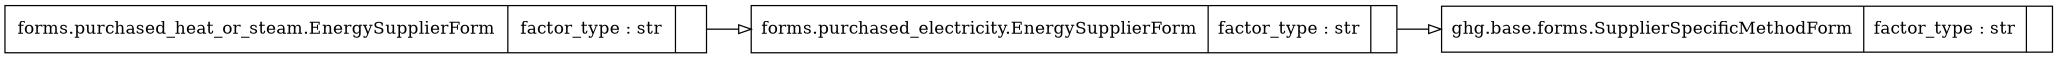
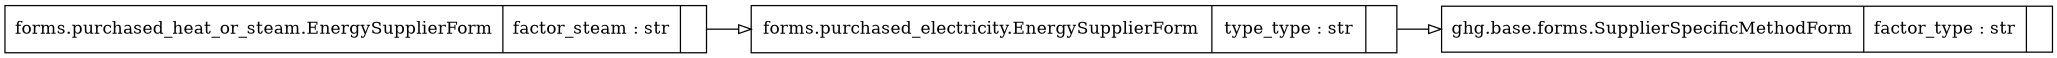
node "forms.purchased_heat_or_steam.EnergySupplierForm": text "factor_type : str" -> "factor_steam : str"
node "forms.purchased_electricity.EnergySupplierForm": text "factor_type : str" -> "type_type : str"
